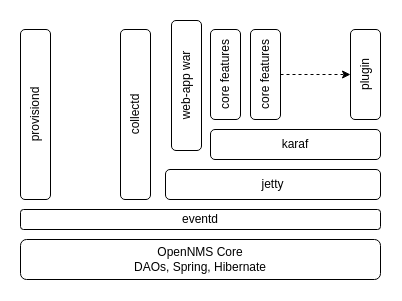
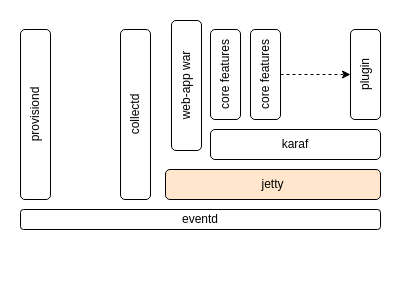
node "jetty": fillcolor #ffffff -> #ffe6cc
node "OpenNMS Core DAOs, Spring, Hibernate": removed
